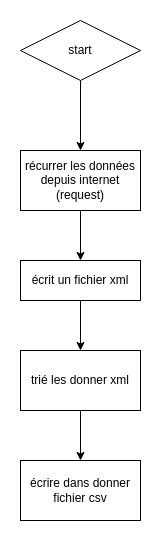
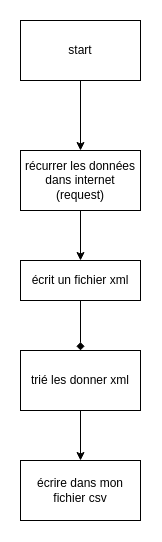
node "start": shape diamond -> rectangle
node "récurrer les données depuis internet (request)": label "récurrer les données depuis internet (request)" -> "récurrer les données dans internet (request)"
edge "écrit un fichier xml" -> "trié les donner xml": arrowhead classic -> diamond
node "écrire dans donner fichier csv": label "écrire dans donner fichier csv" -> "écrire dans mon fichier csv"
